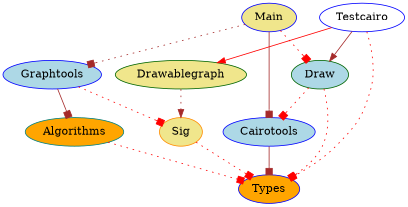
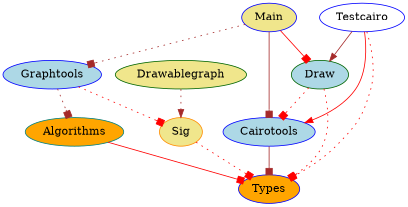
edge "Testcairo" -> "Drawablegraph": now "Testcairo" -> "Cairotools"
edge "Main" -> "Draw": style dotted -> solid
edge "Graphtools" -> "Algorithms": style solid -> dotted
edge "Algorithms" -> "Types": style dotted -> solid
